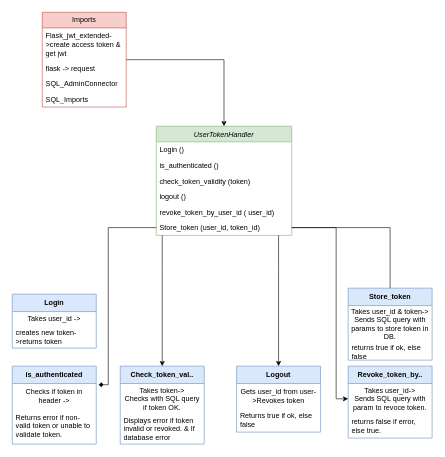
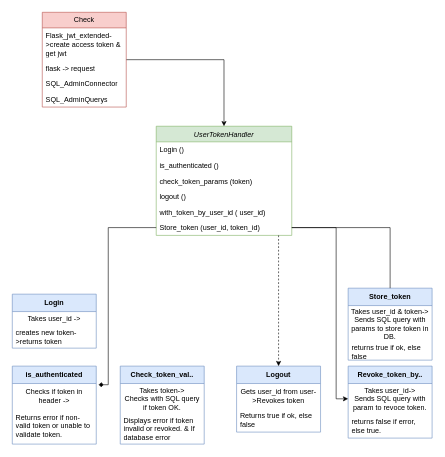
node "Imports": label "Imports" -> "Check"
node "SQL_Imports": label "SQL_Imports" -> "SQL_AdminQuerys"
node "check_token_validity (token)": label "check_token_validity (token)" -> "check_token_params (token)"
node "revoke_token_by_user_id ( user_id)": label "revoke_token_by_user_id ( user_id)" -> "with_token_by_user_id ( user_id)"
edge "Store_token (user_id, token_id)" -> "Logout": style solid -> dashed
edge "Store_token (user_id, token_id)" -> "Check_token_val..": removed
